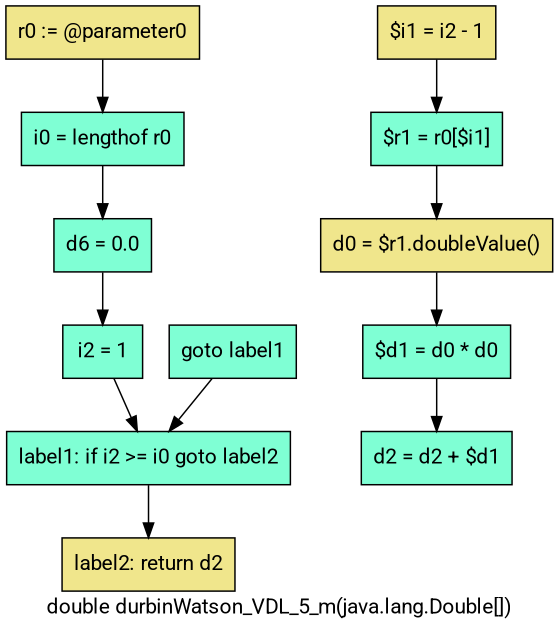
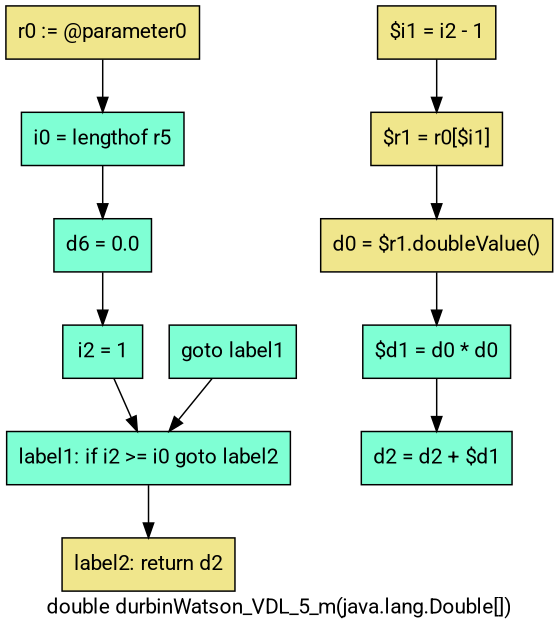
node "i0 = lengthof r0": label "i0 = lengthof r0" -> "i0 = lengthof r5"
node "$r1 = r0[$i1]": fillcolor aquamarine -> khaki
